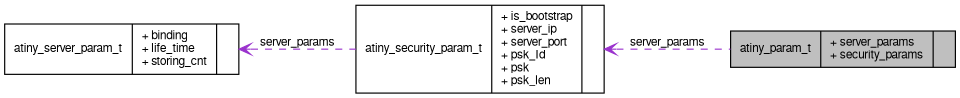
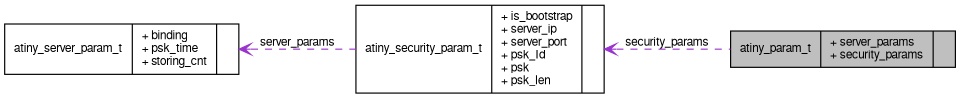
edge "atiny_param_t" -> "atiny_security_param_t": label "server_params" -> "security_params"
node "atiny_server_param_t": text "+ life_time" -> "+ psk_time"
